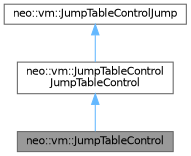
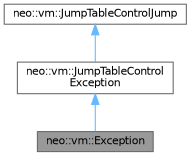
node "neo::vm::JumpTableControl JumpTableControl": label "neo::vm::JumpTableControl JumpTableControl" -> "neo::vm::JumpTableControl Exception"
node "neo::vm::JumpTableControl": label "neo::vm::JumpTableControl" -> "neo::vm::Exception"
